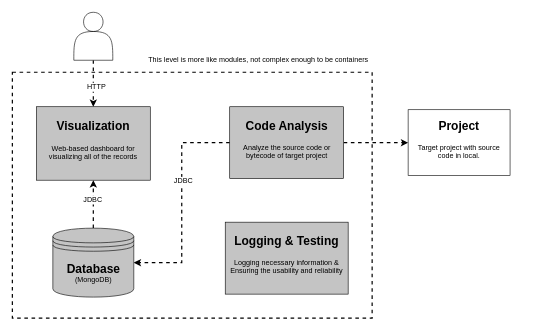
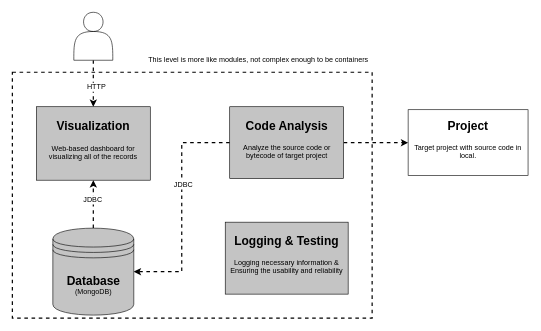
node "ProjectTarget project with source code in local.": size 102x66 -> 120x66
node "Database (MongoDB)": size 81x69 -> 81x87
